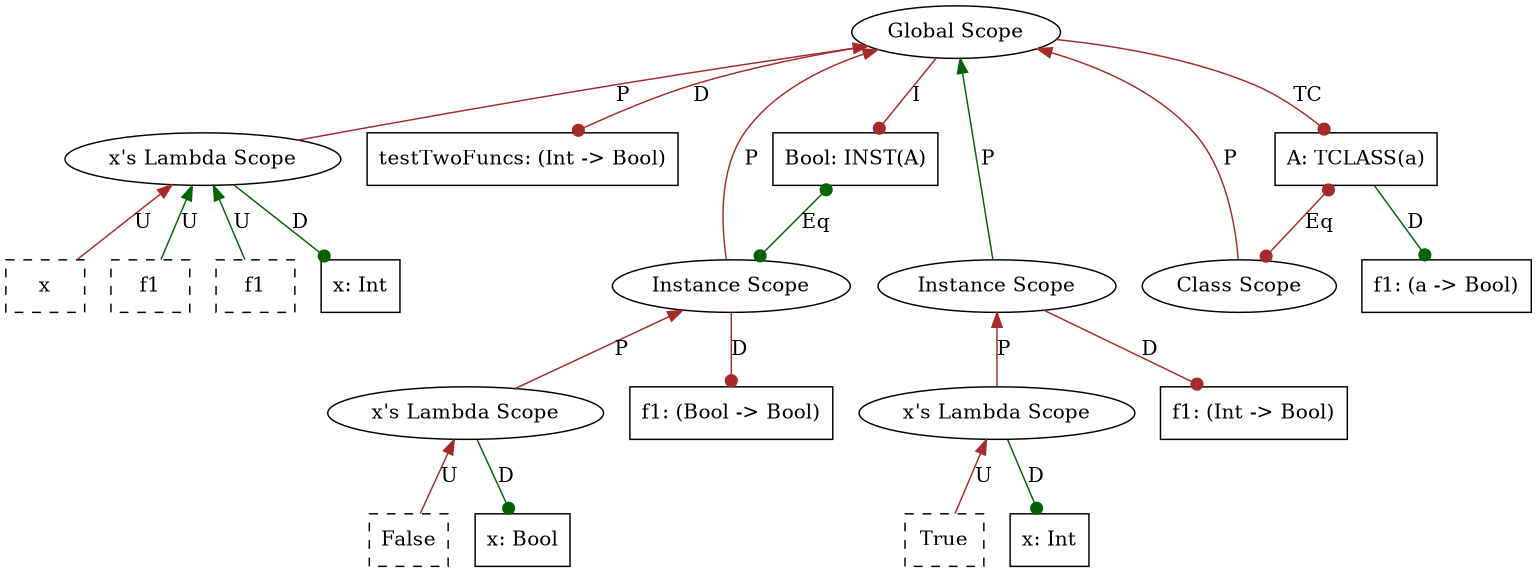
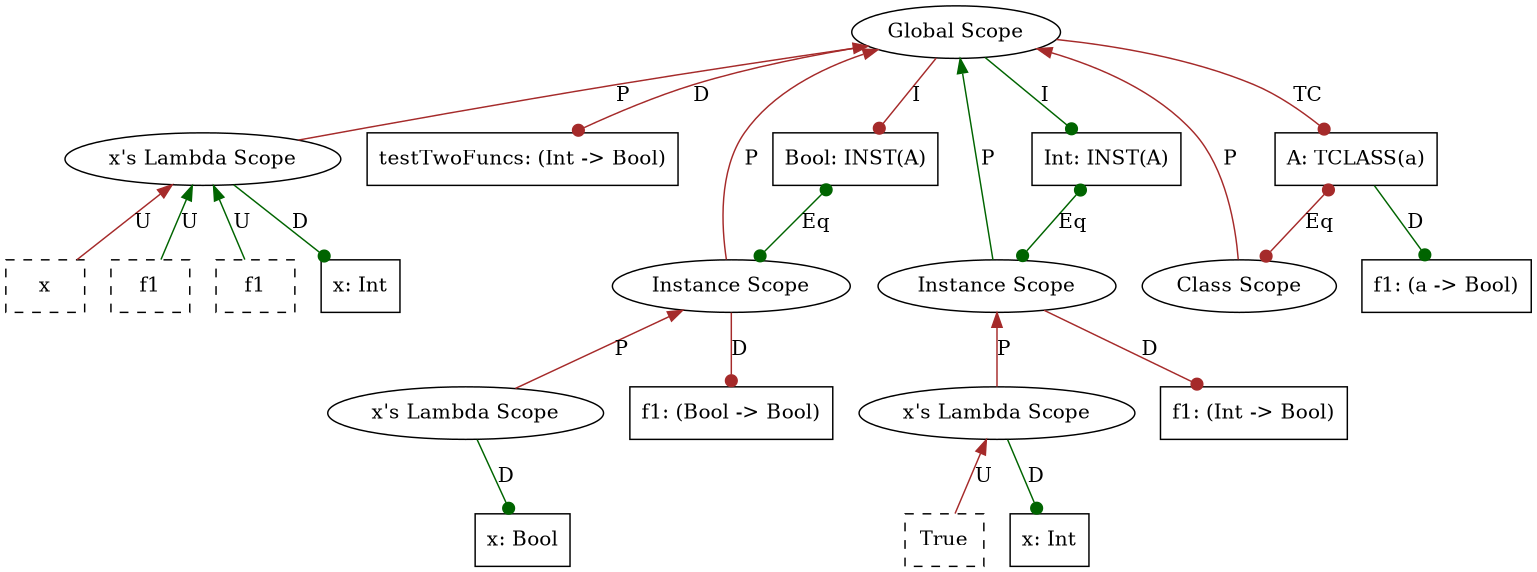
node "Int: INST(A)": added
node "False": removed
